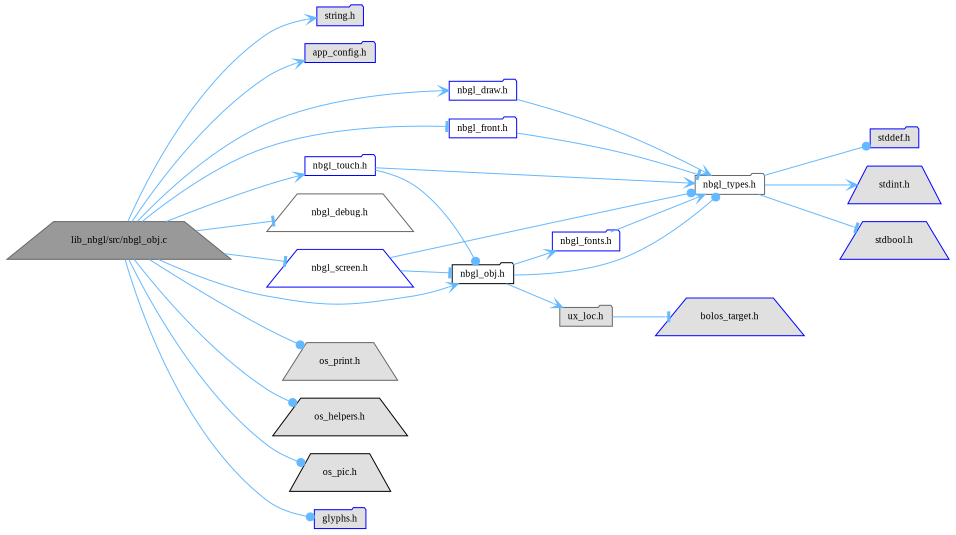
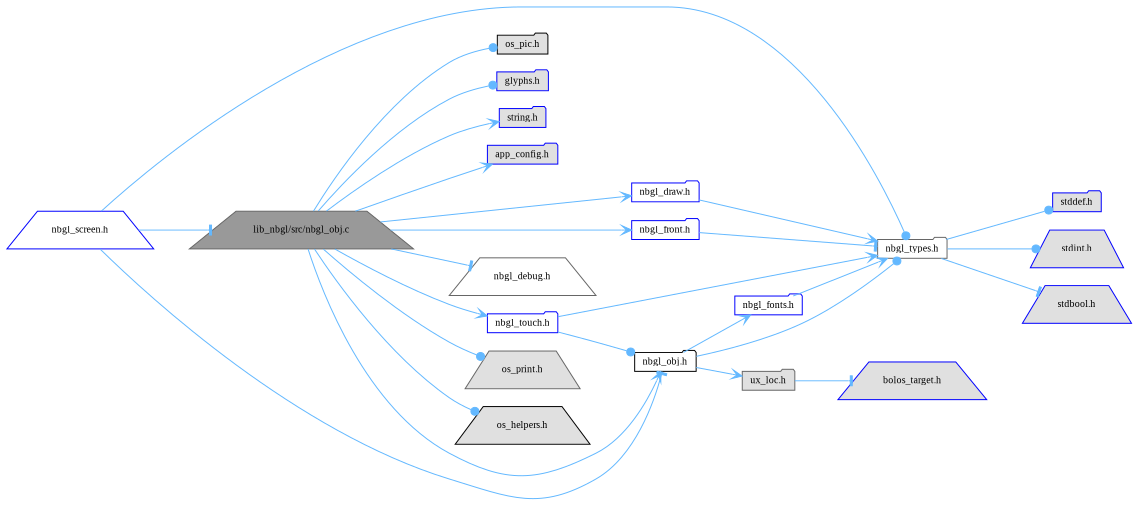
edge "lib_nbgl/src/nbgl_obj.c" -> "nbgl_front.h": arrowhead tee -> vee
edge "nbgl_types.h" -> "stdint.h": arrowhead vee -> dot
edge "lib_nbgl/src/nbgl_obj.c" -> "nbgl_screen.h": reversed
node "os_pic.h": shape trapezium -> folder
